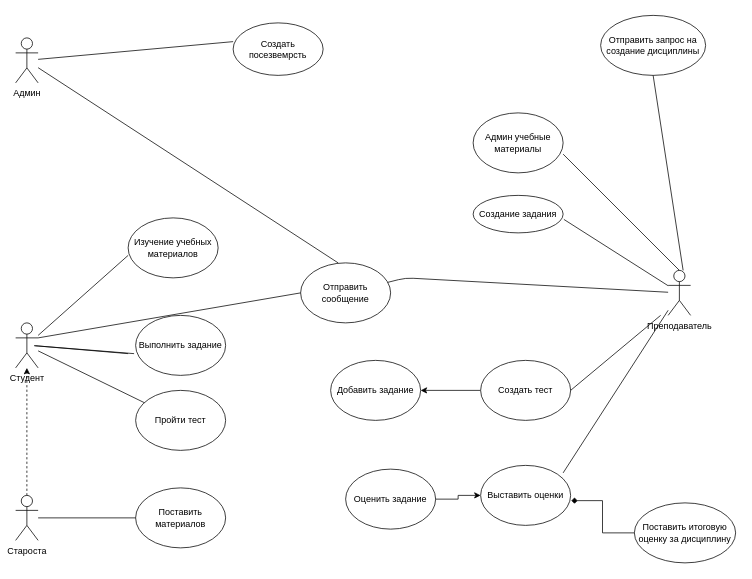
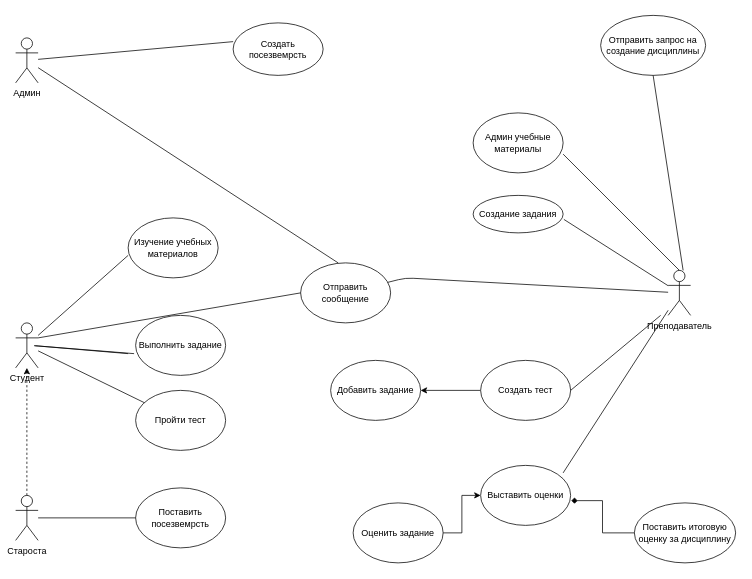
node "Оценить задание": moved (390, 499) -> (398, 533)
node "Поставить материалов": label "Поставить материалов" -> "Поставить посезвемрсть"
